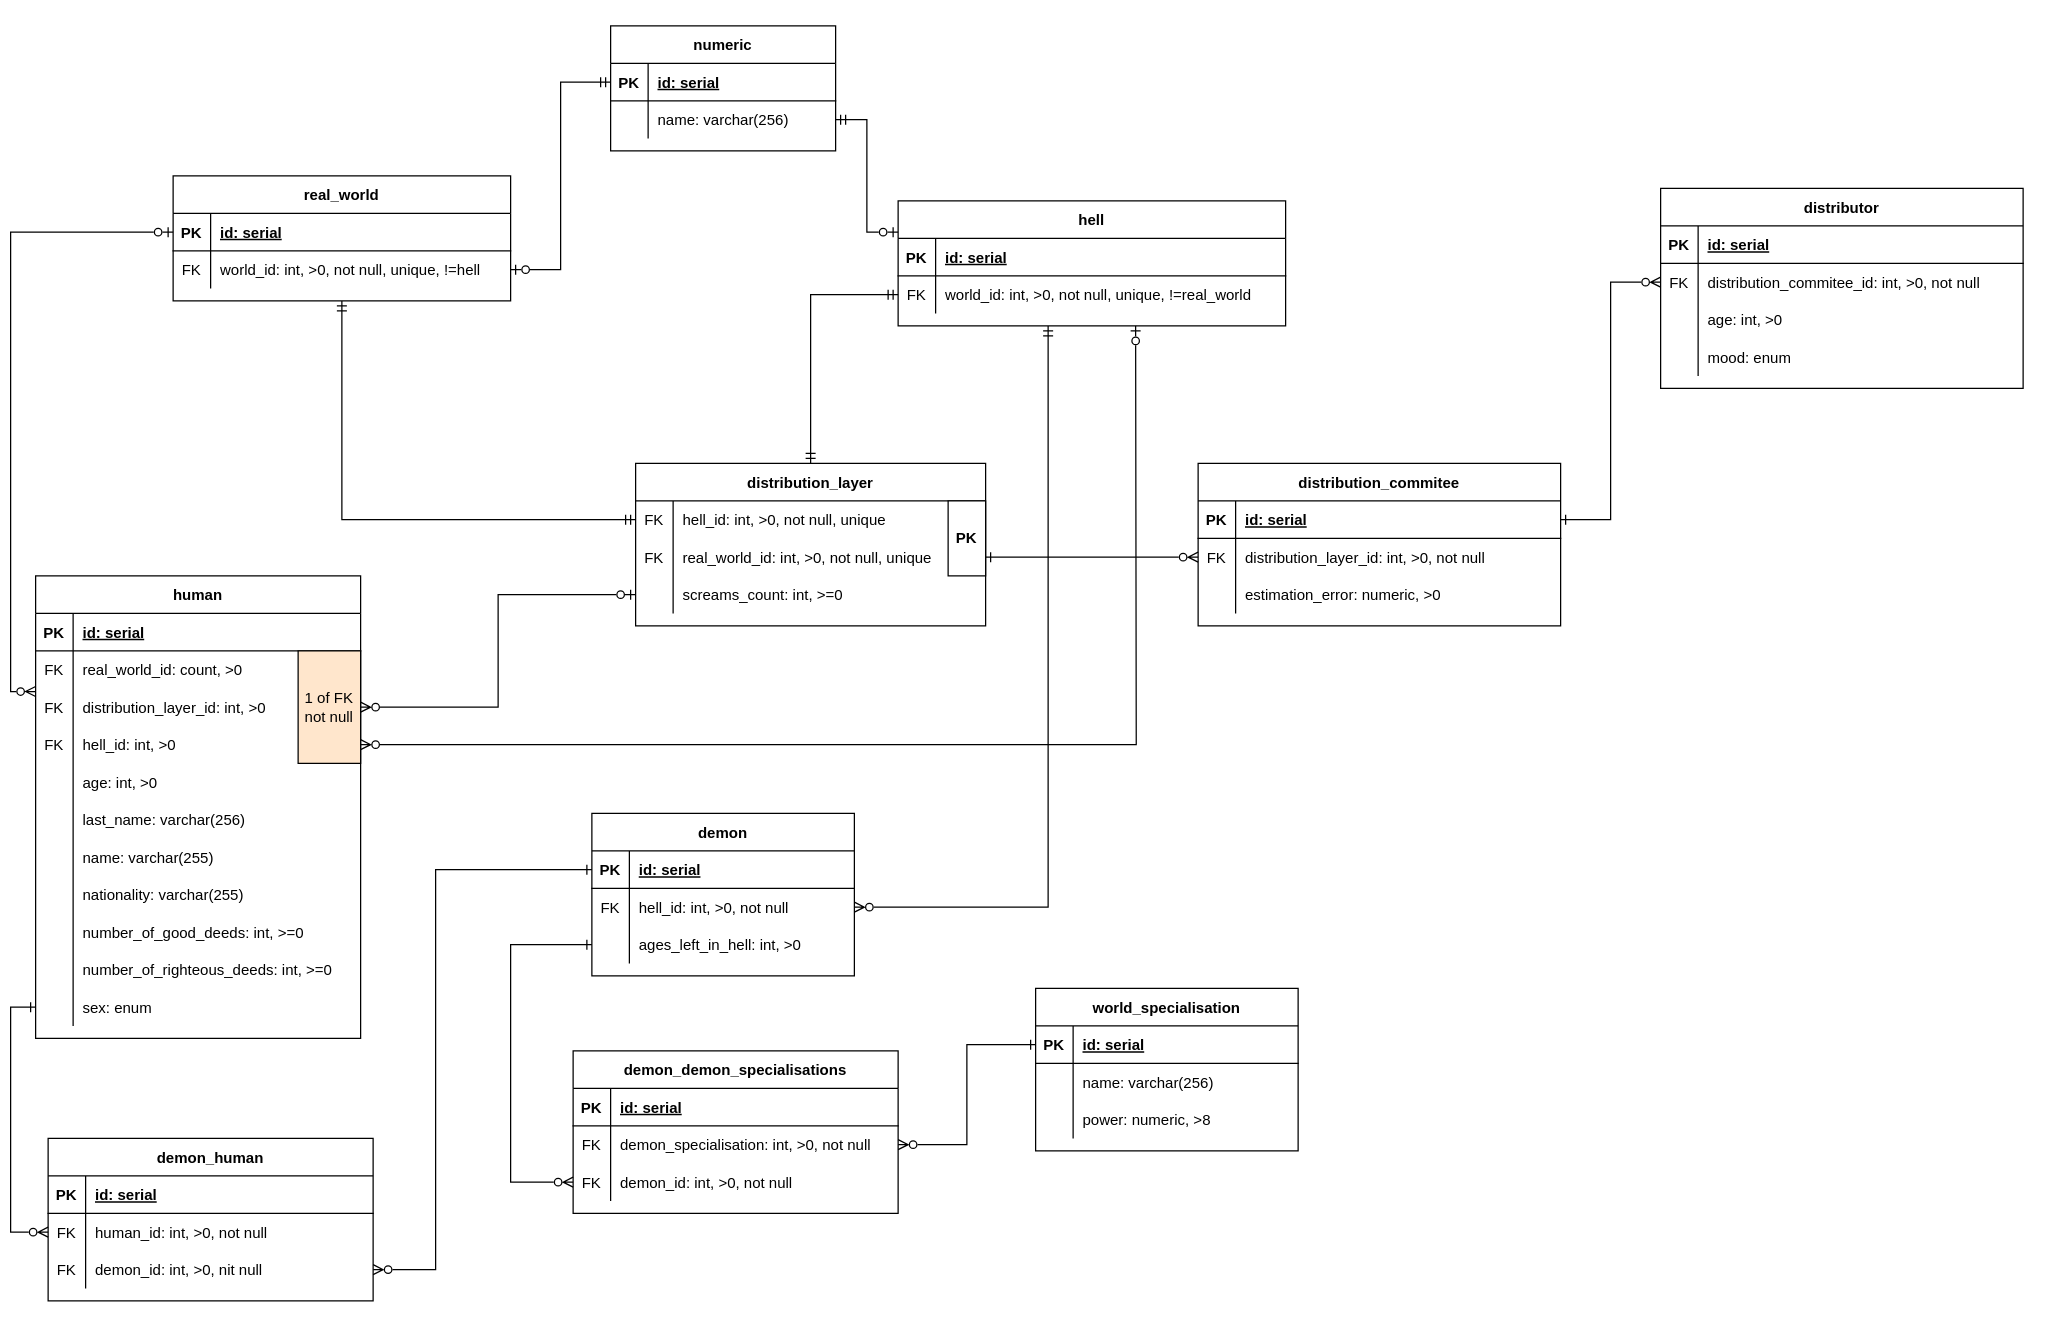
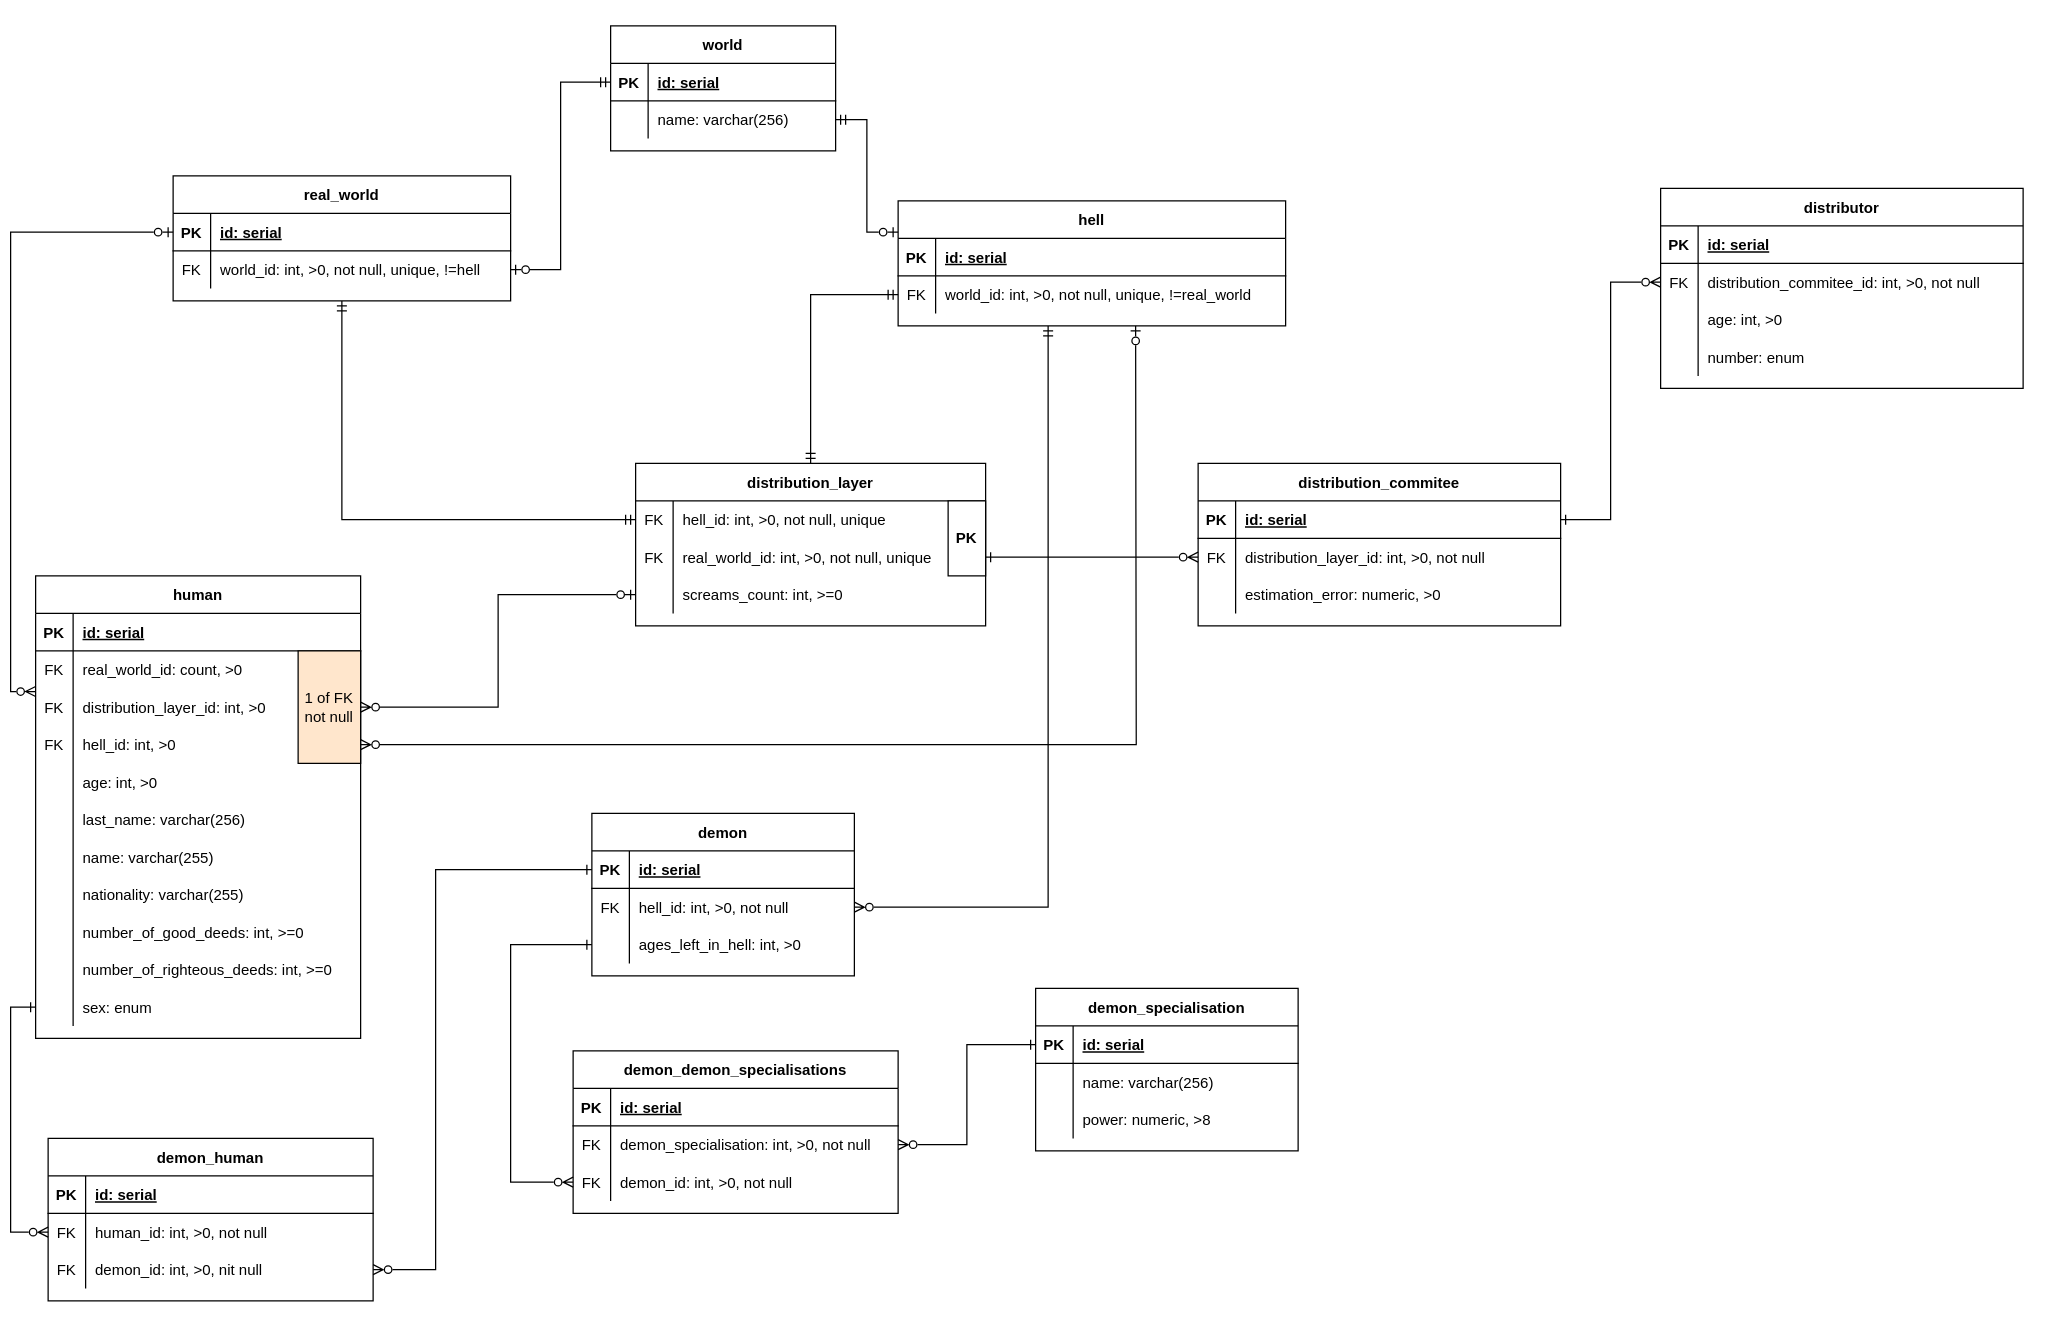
node "numeric": label "numeric" -> "world"
node "mood: enum": label "mood: enum" -> "number: enum"
node "world_specialisation": label "world_specialisation" -> "demon_specialisation"
